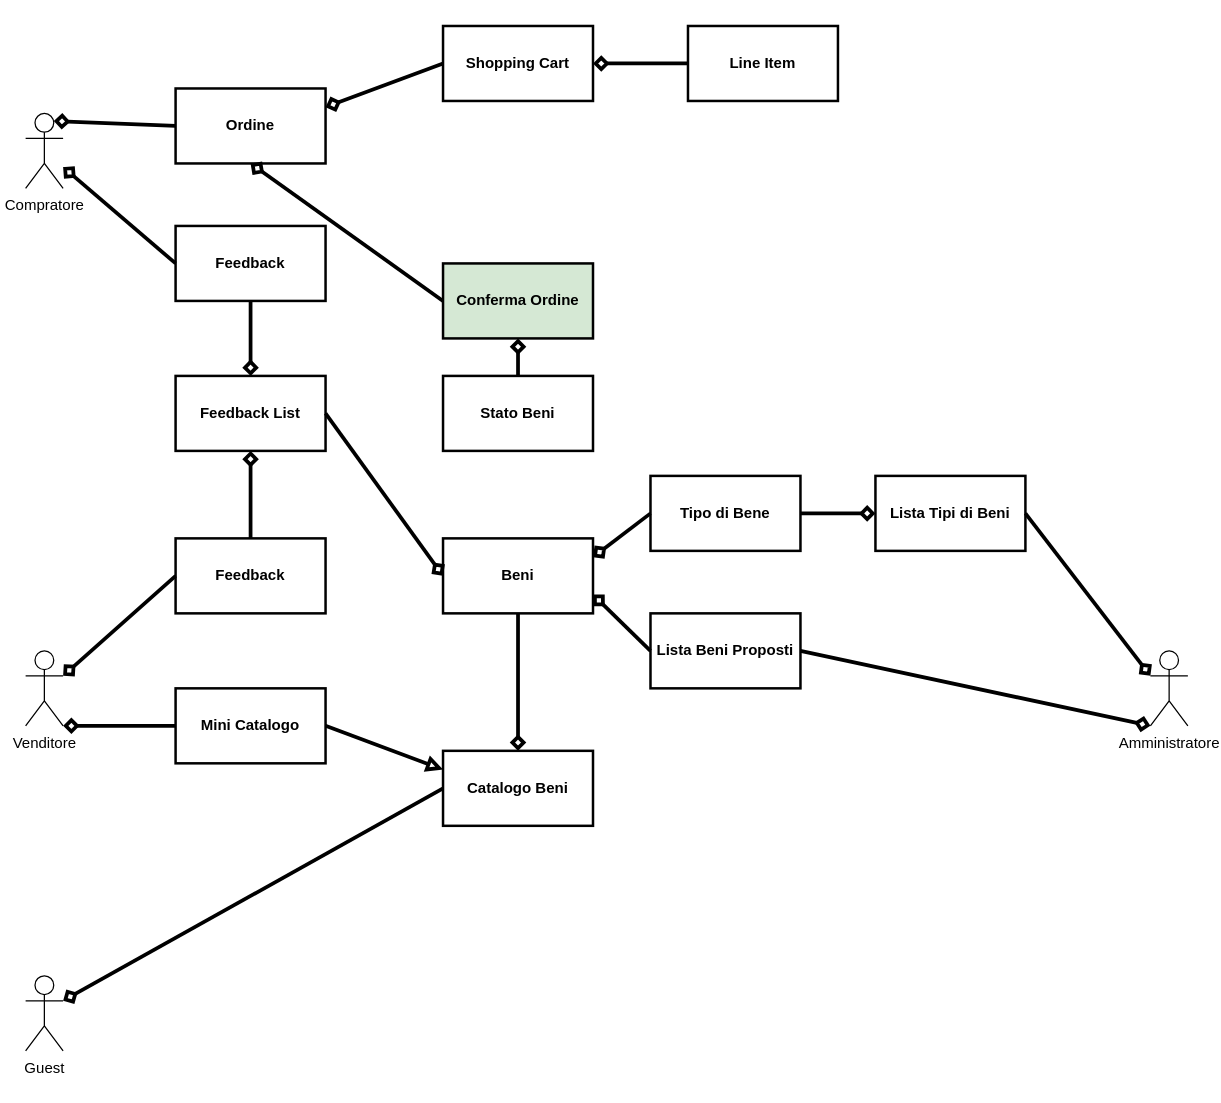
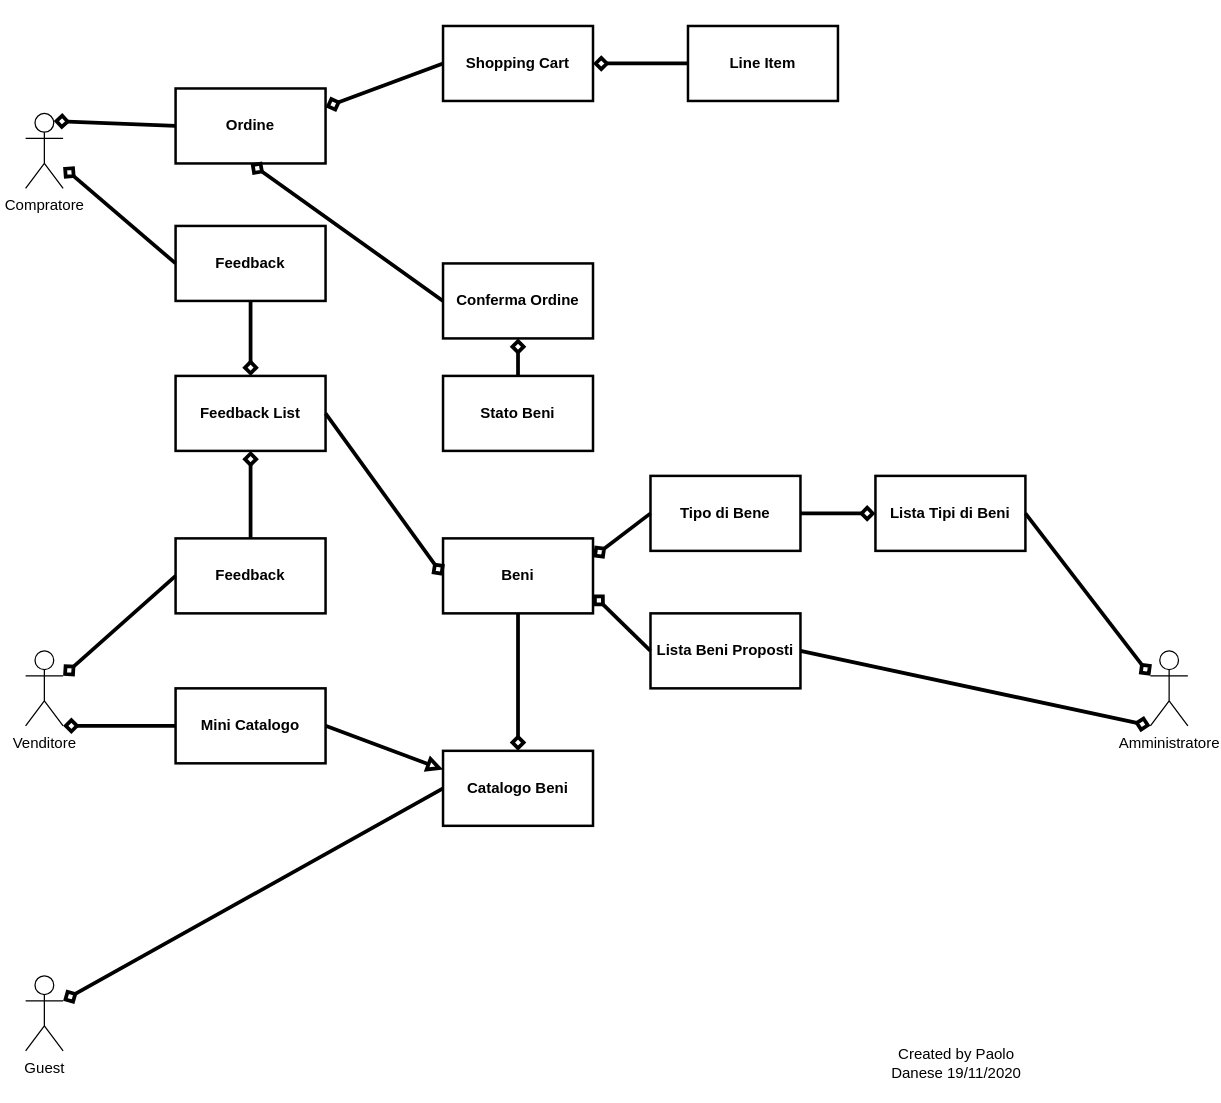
node "Conferma Ordine": fillcolor #d5e8d4 -> #ffffff
node "Created by Paolo Danese 19/11/2020": added
